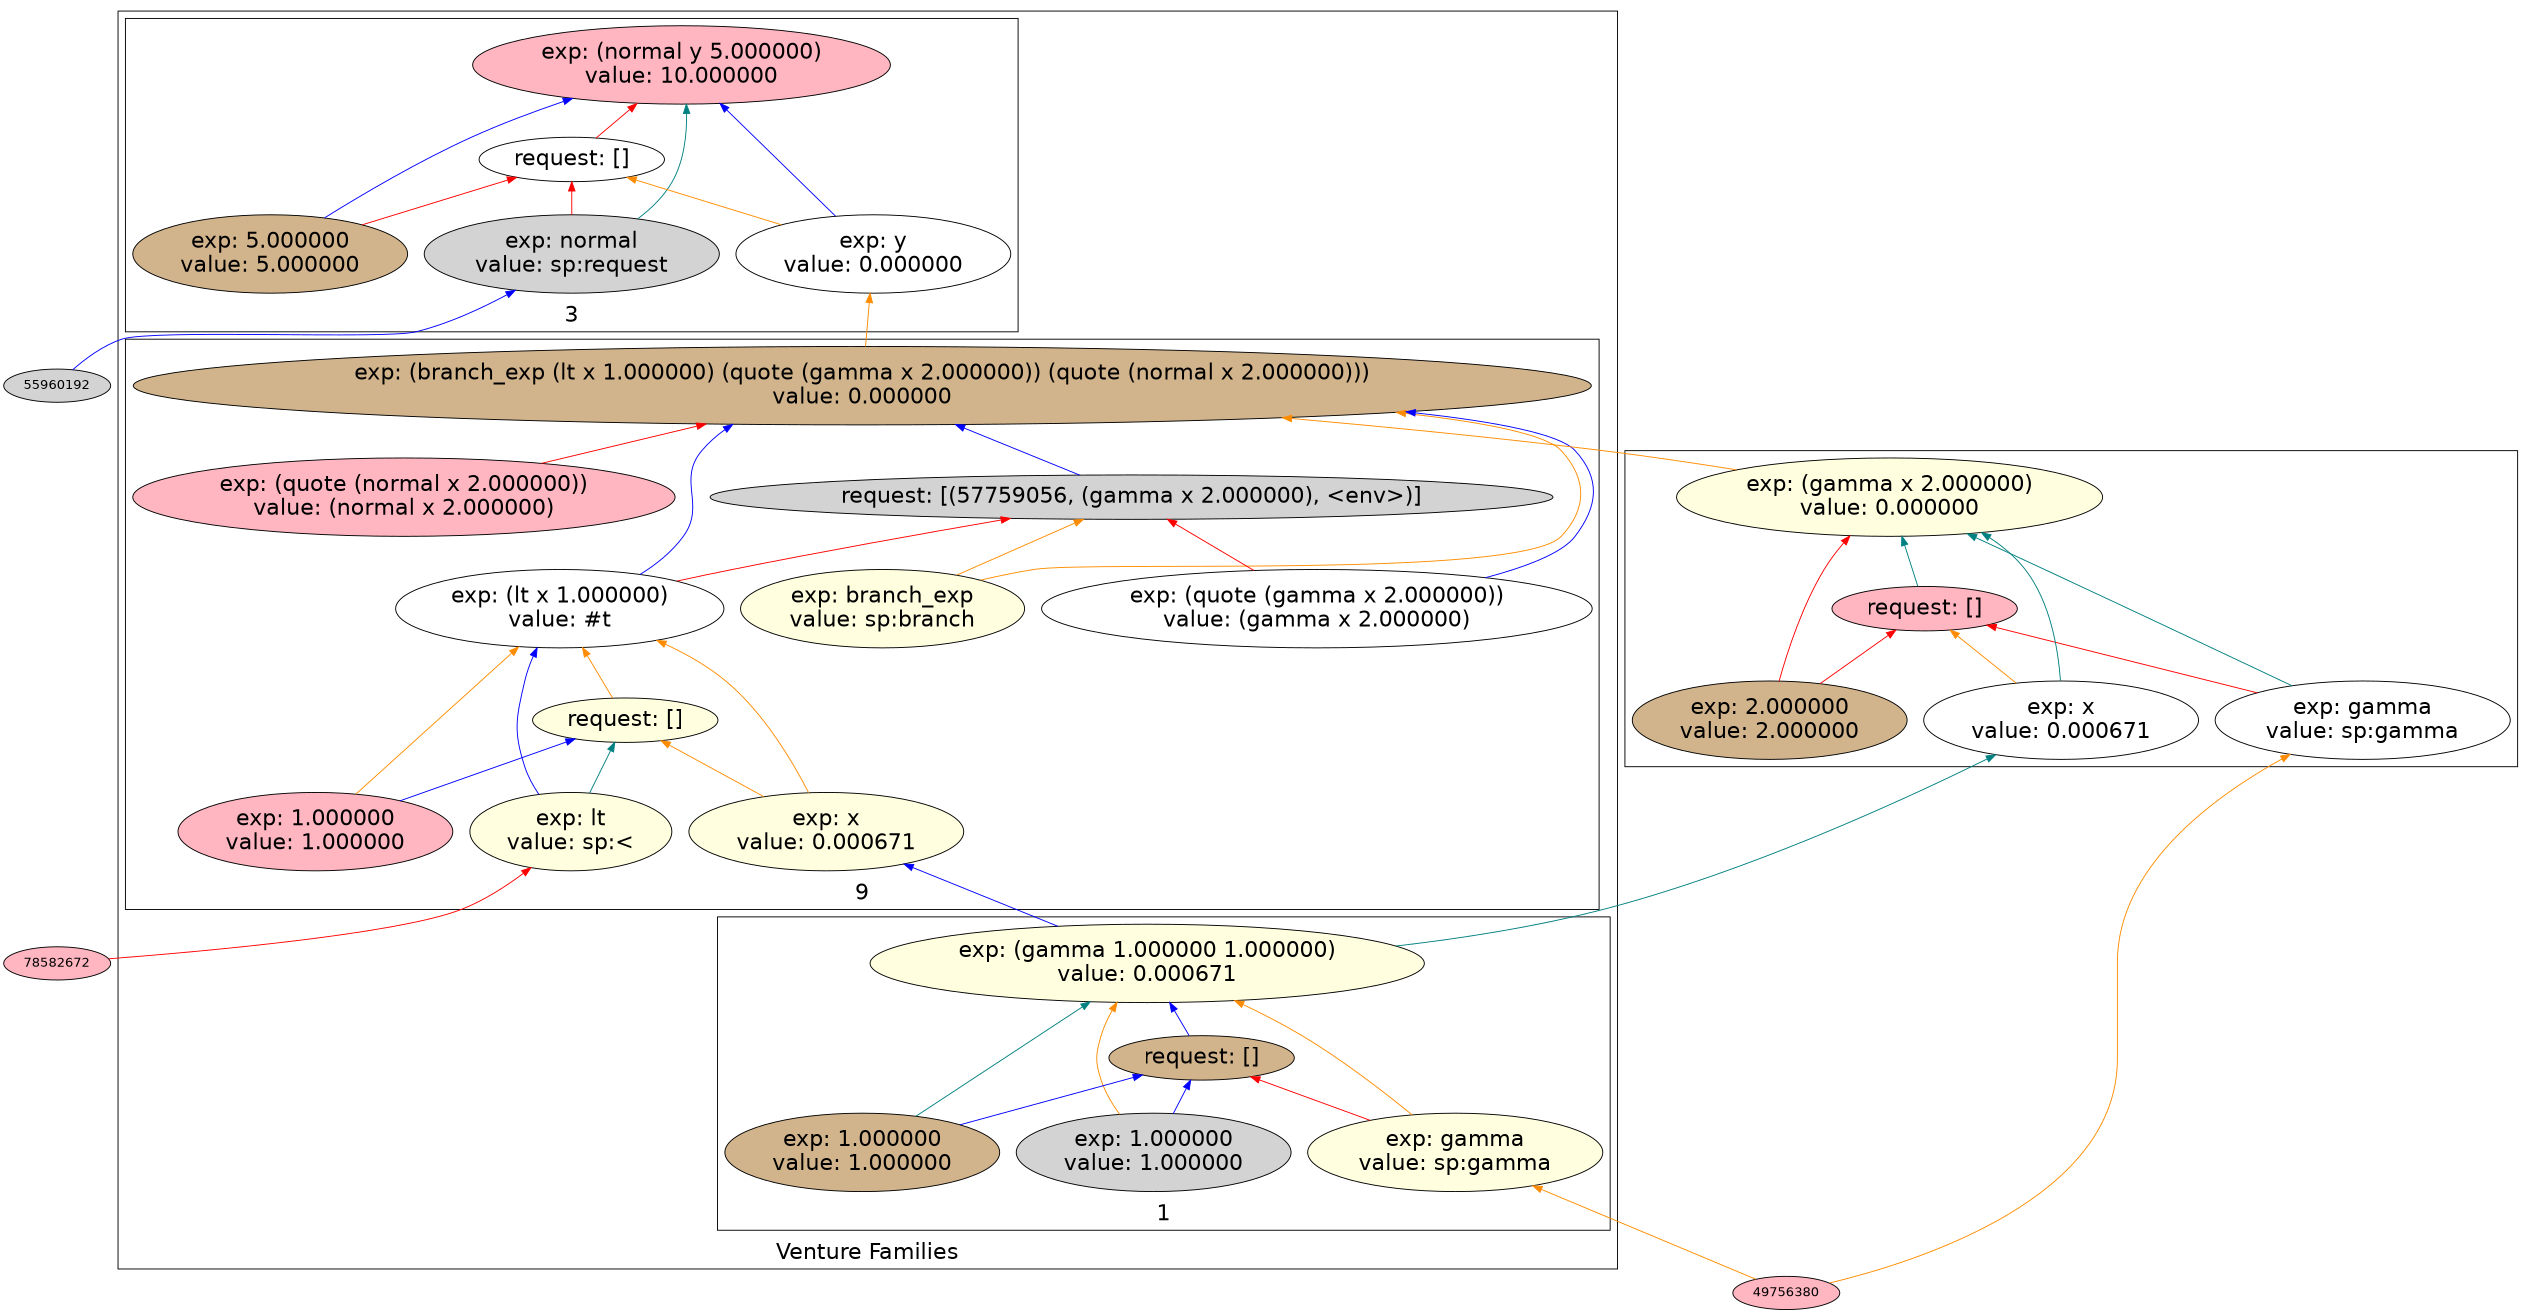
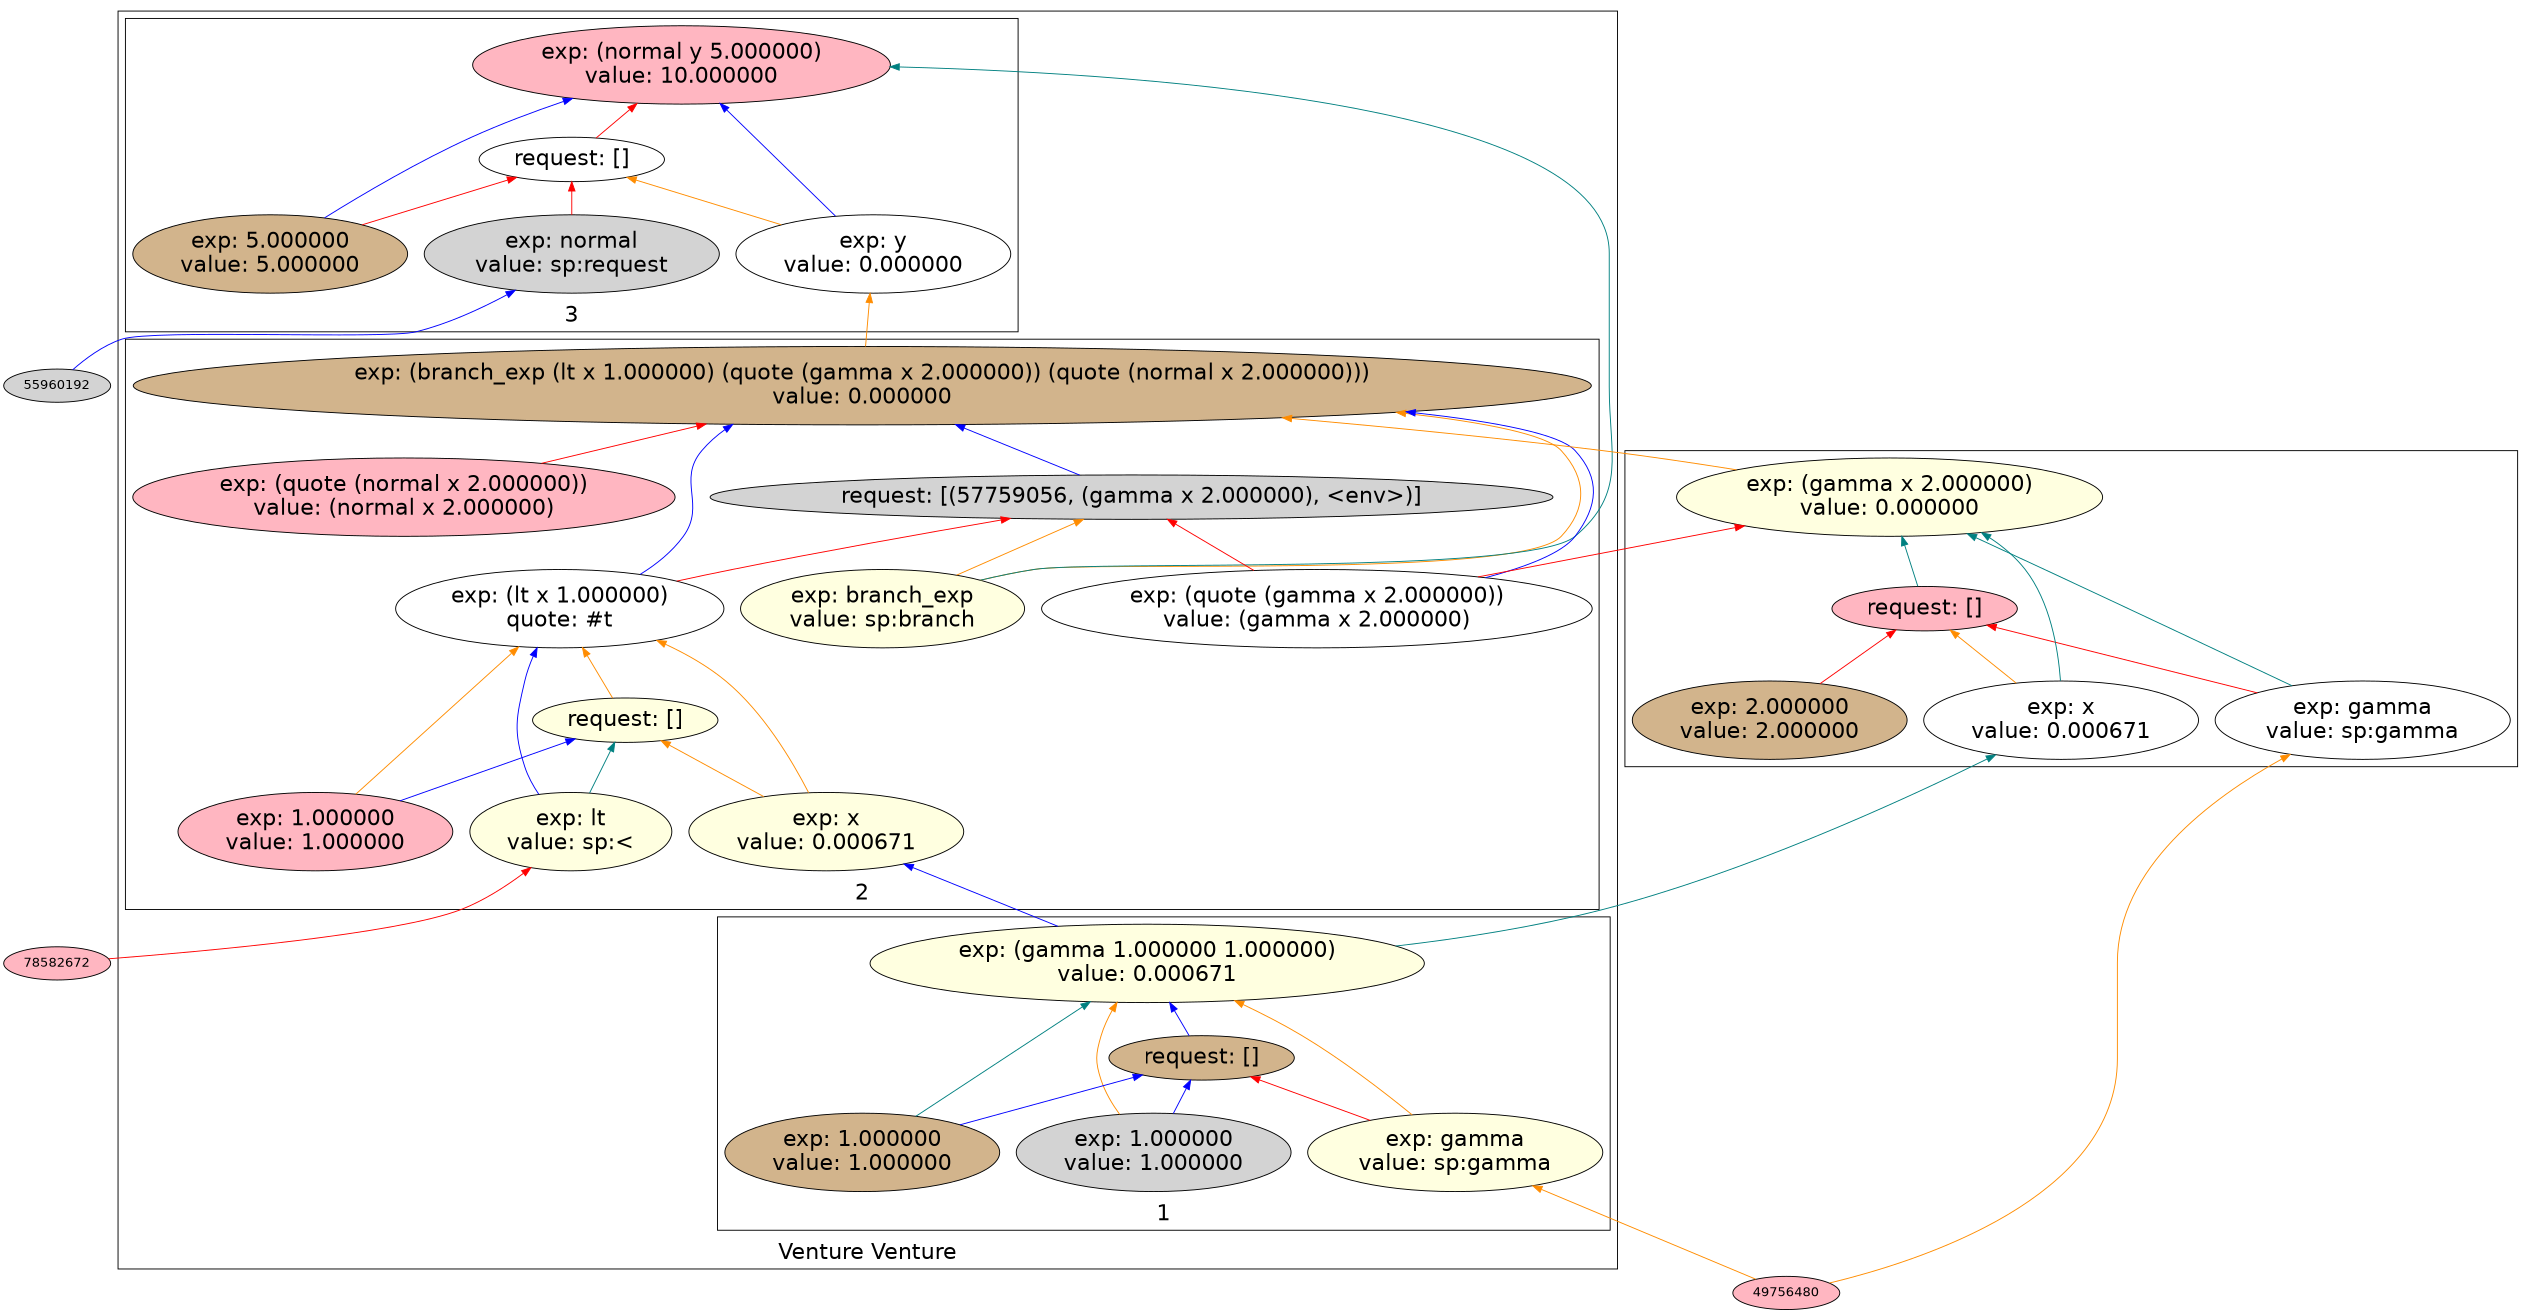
edge "exp: normal value: sp:request" -> "exp: (normal y 5.000000) value: 10.000000": now "exp: branch_exp value: sp:branch" -> "exp: (normal y 5.000000) value: 10.000000"
node "exp: (lt x 1.000000) value: #t": label "exp: (lt x 1.000000) value: #t" -> "exp: (lt x 1.000000) quote: #t"
edge "exp: 2.000000 value: 2.000000" -> "exp: (gamma x 2.000000) value: 0.000000": now "exp: (quote (gamma x 2.000000)) value: (gamma x 2.000000)" -> "exp: (gamma x 2.000000) value: 0.000000"
cluster "9": label "9" -> "2"
cluster "Venture Families": label "Venture Families" -> "Venture Venture"
node "49756380": label "49756380" -> "49756480"
